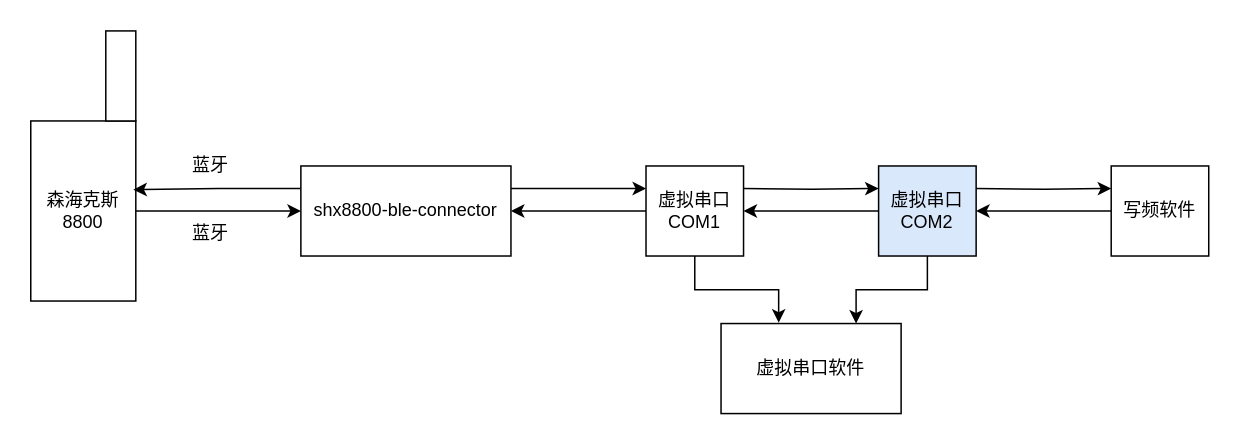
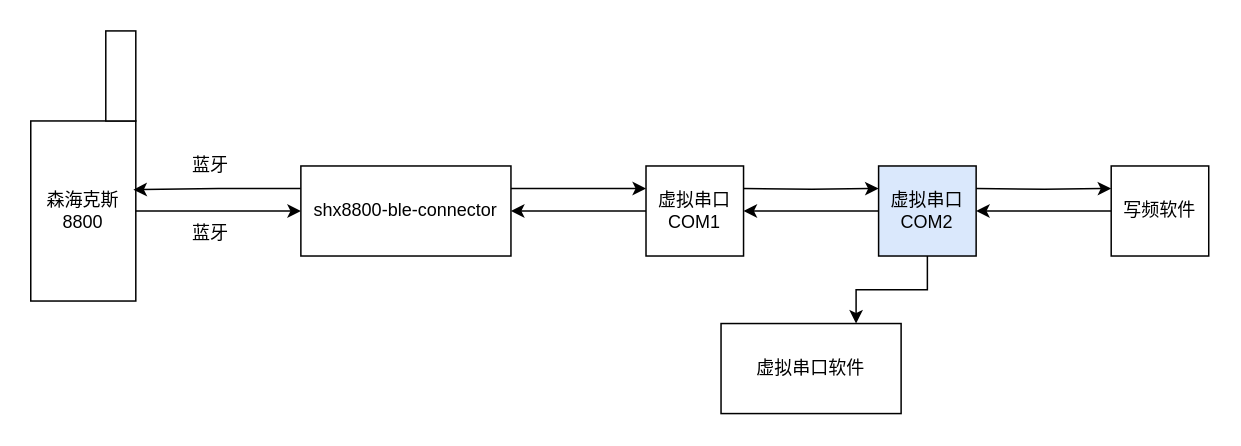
edge "虚拟串口COM1" -> "虚拟串口软件": removed
